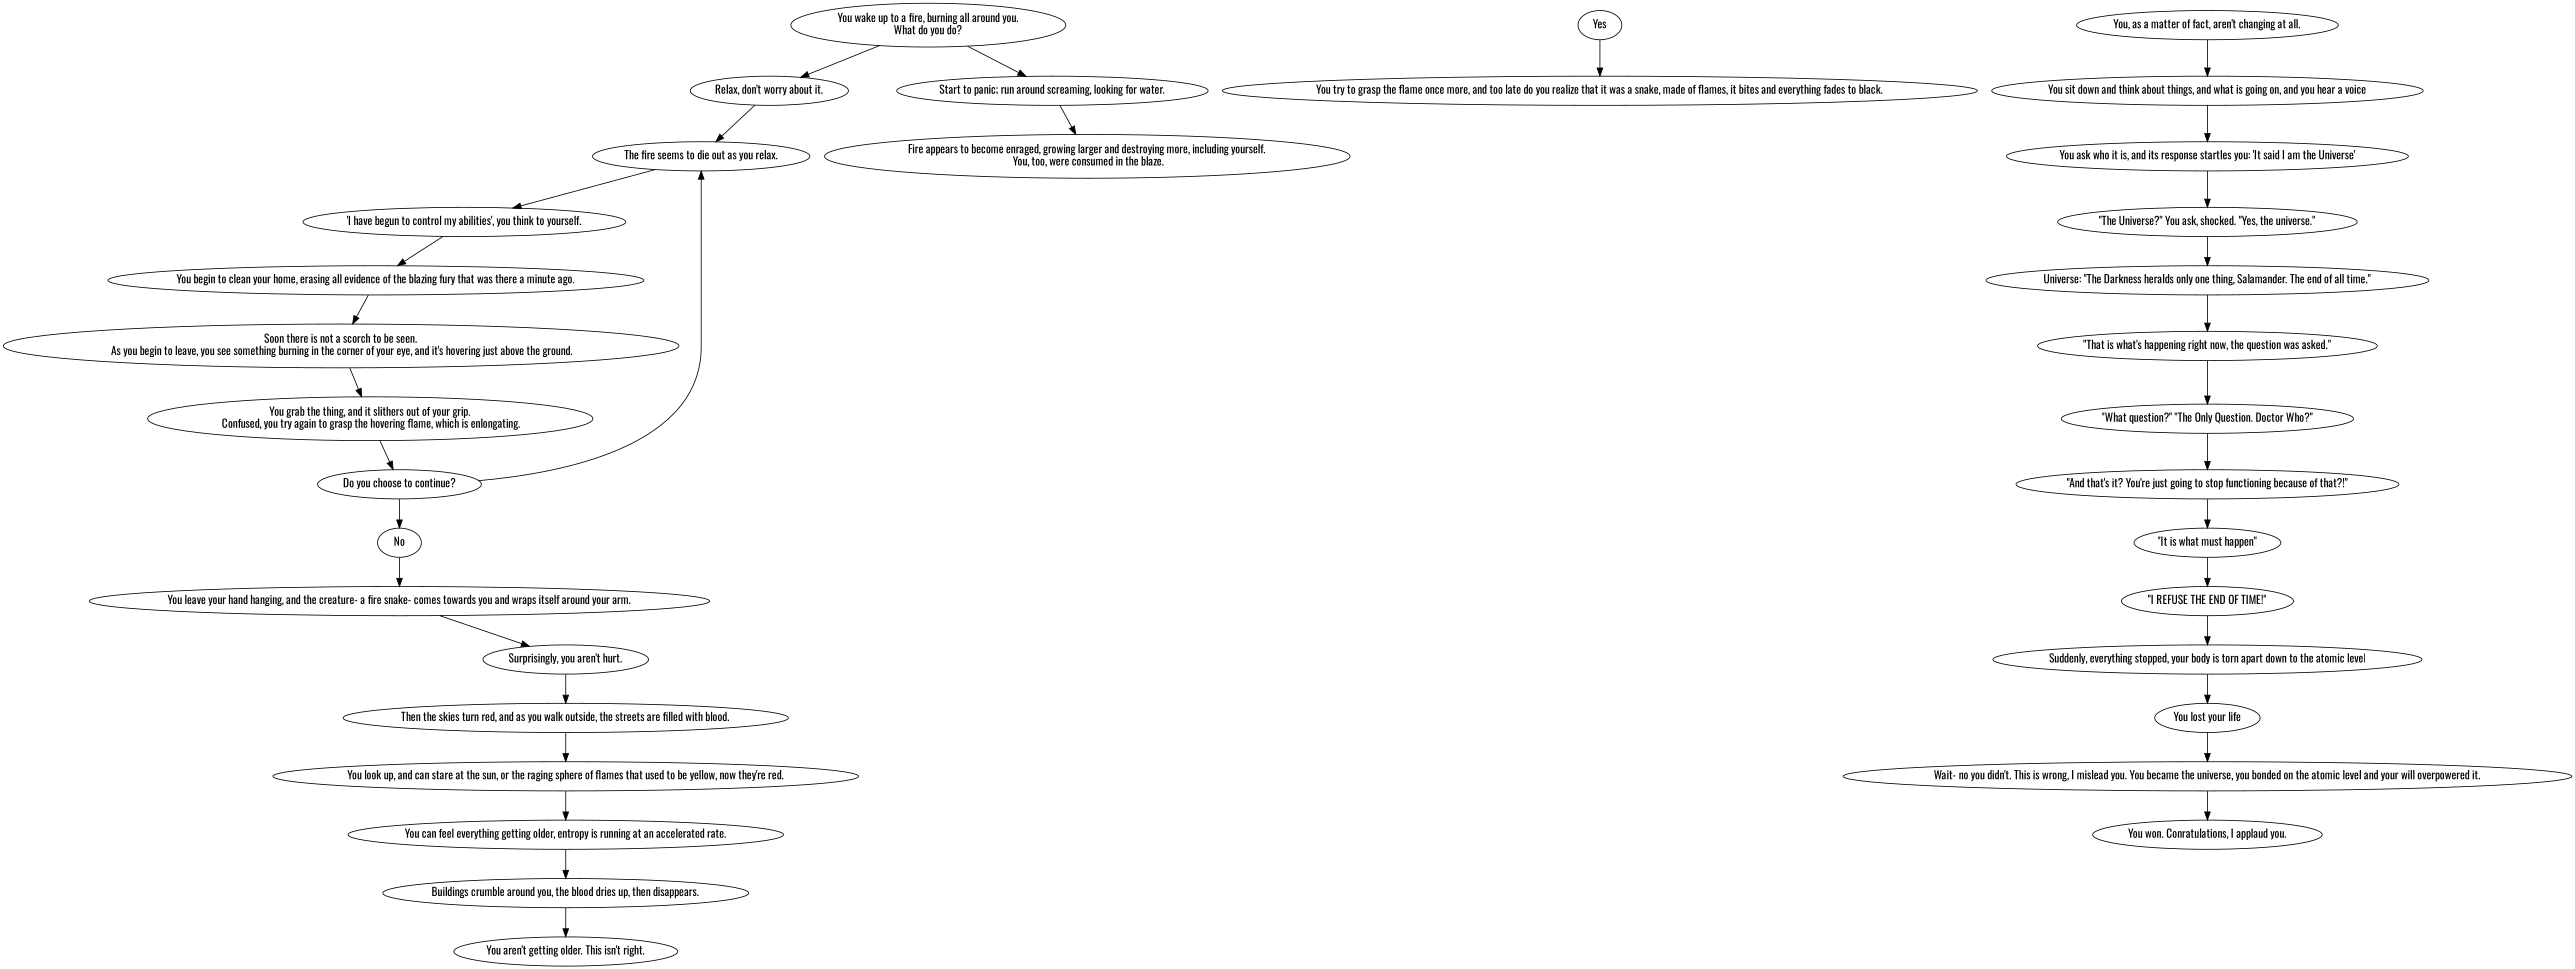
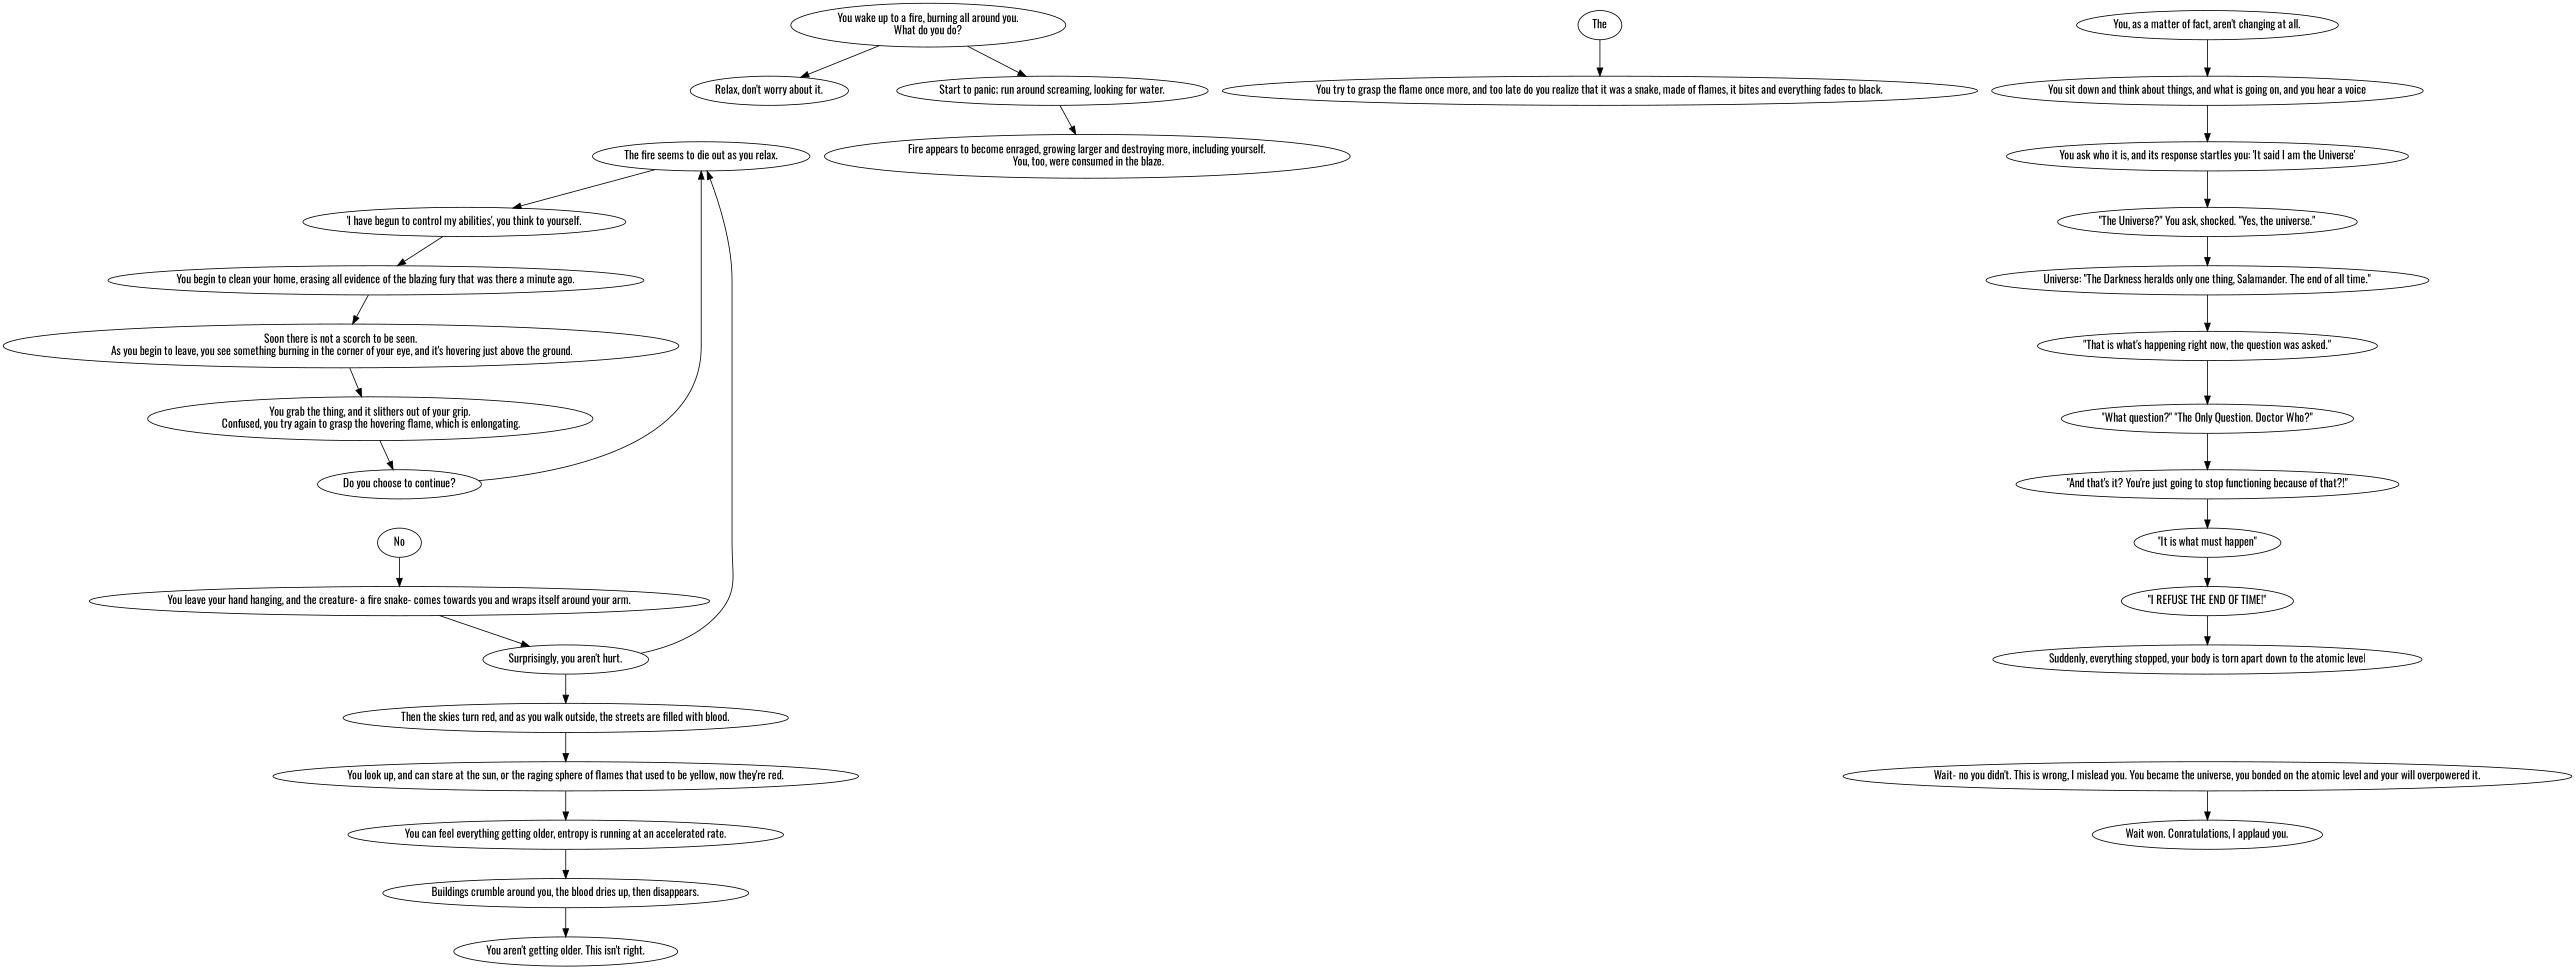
node "Yes": label "Yes" -> "The"
edge "Relax, don't worry about it." -> "The fire seems to die out as you relax.": now "Surprisingly, you aren't hurt." -> "The fire seems to die out as you relax."
edge "Do you choose to continue?" -> "No": removed
node "You lost your life": removed
node "You won. Conratulations, I applaud you.": label "You won. Conratulations, I applaud you." -> "Wait won. Conratulations, I applaud you."
